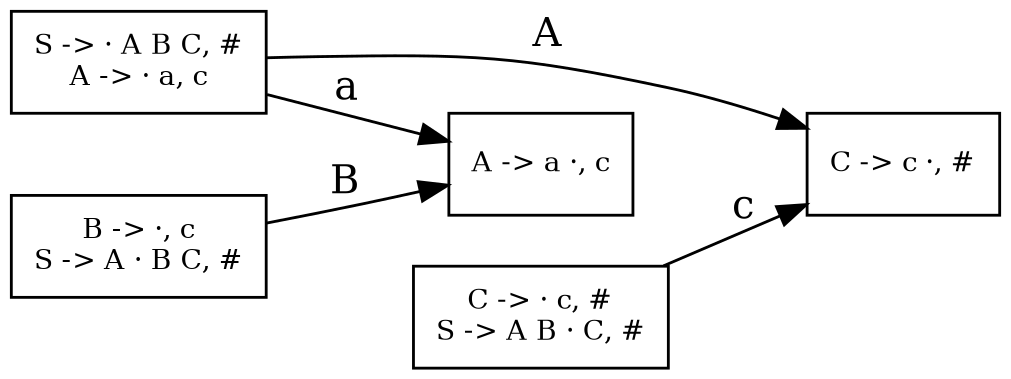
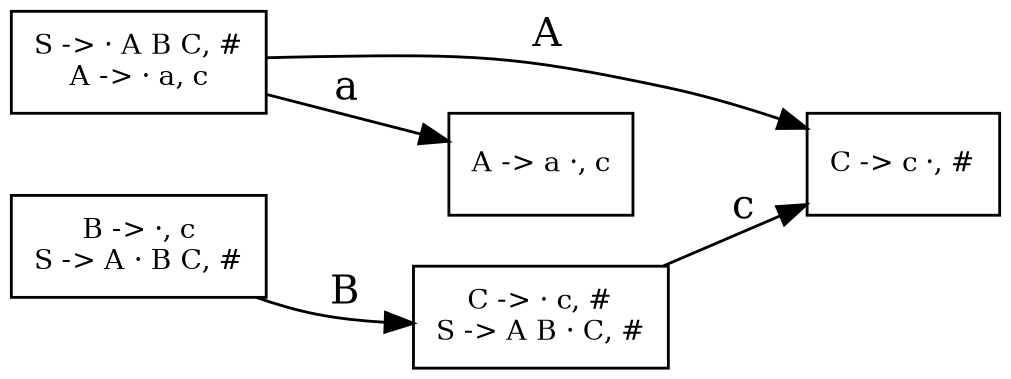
edge "B -> ·, c S -> A · B C, #" -> "A -> a ·, c": now "B -> ·, c S -> A · B C, #" -> "C -> · c, # S -> A B · C, #"
